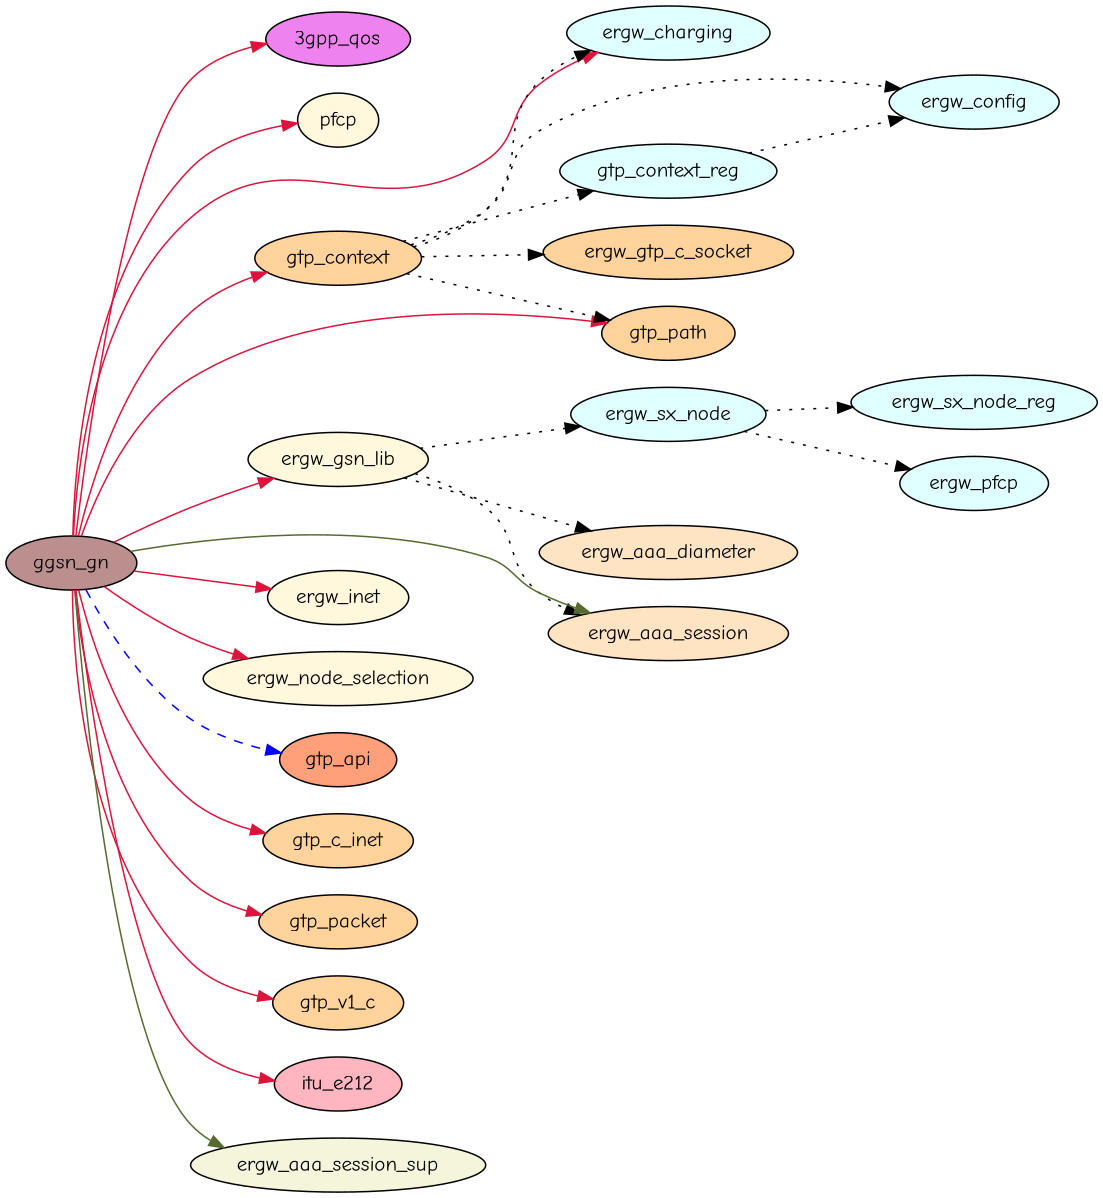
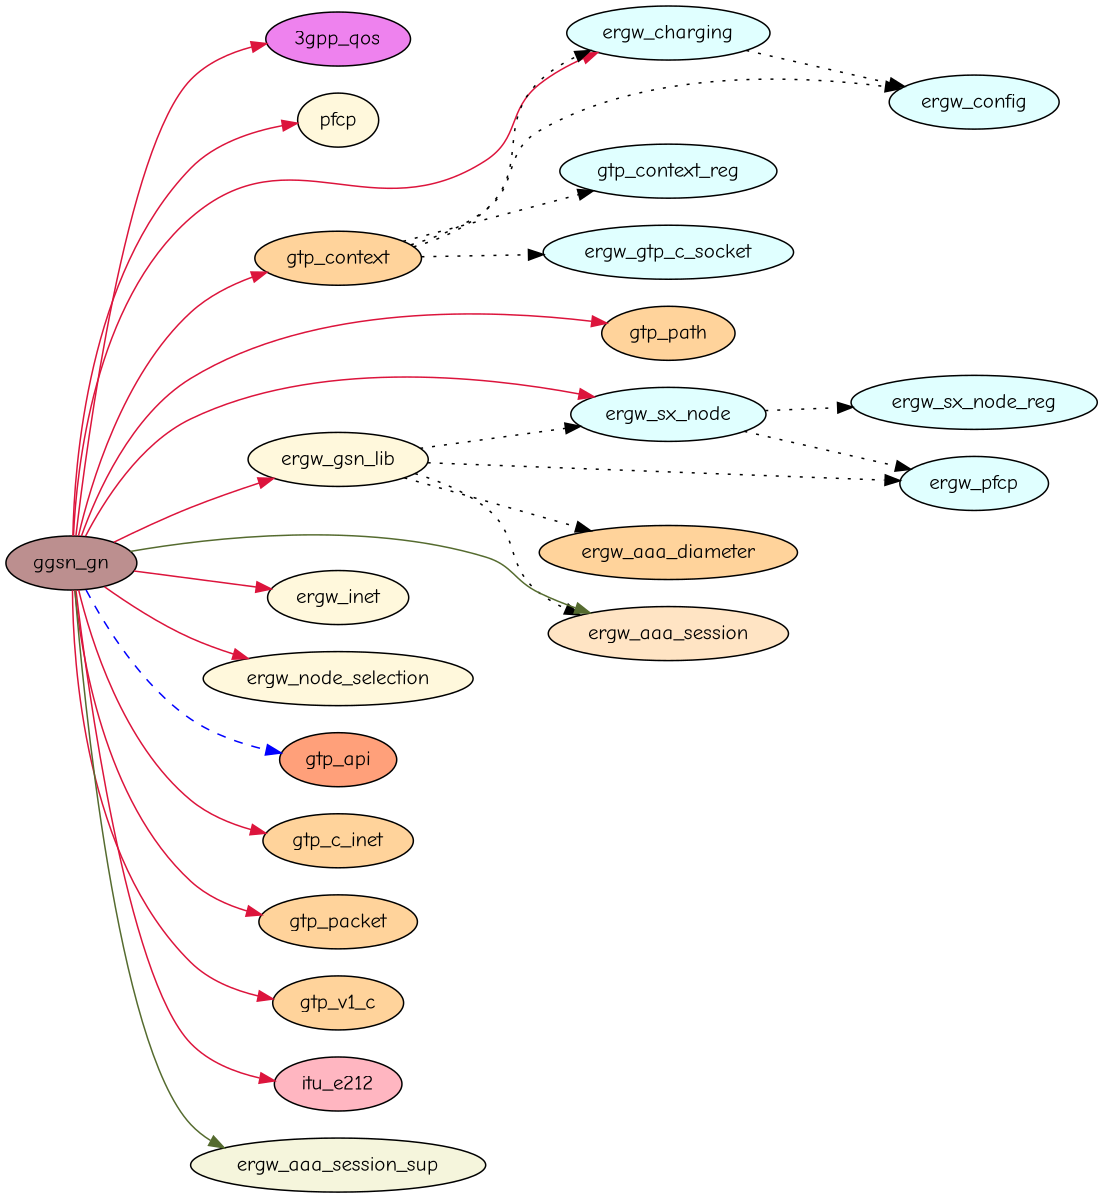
edge "gtp_context_reg" -> "ergw_config": now "ergw_charging" -> "ergw_config"
node "ergw_gtp_c_socket": fillcolor burlywood1 -> lightcyan
edge "gtp_context" -> "gtp_path": removed
edge "ggsn_gn" -> "ergw_sx_node": added
edge "ergw_gsn_lib" -> "ergw_pfcp": added
node "ergw_aaa_diameter": fillcolor bisque -> burlywood1
